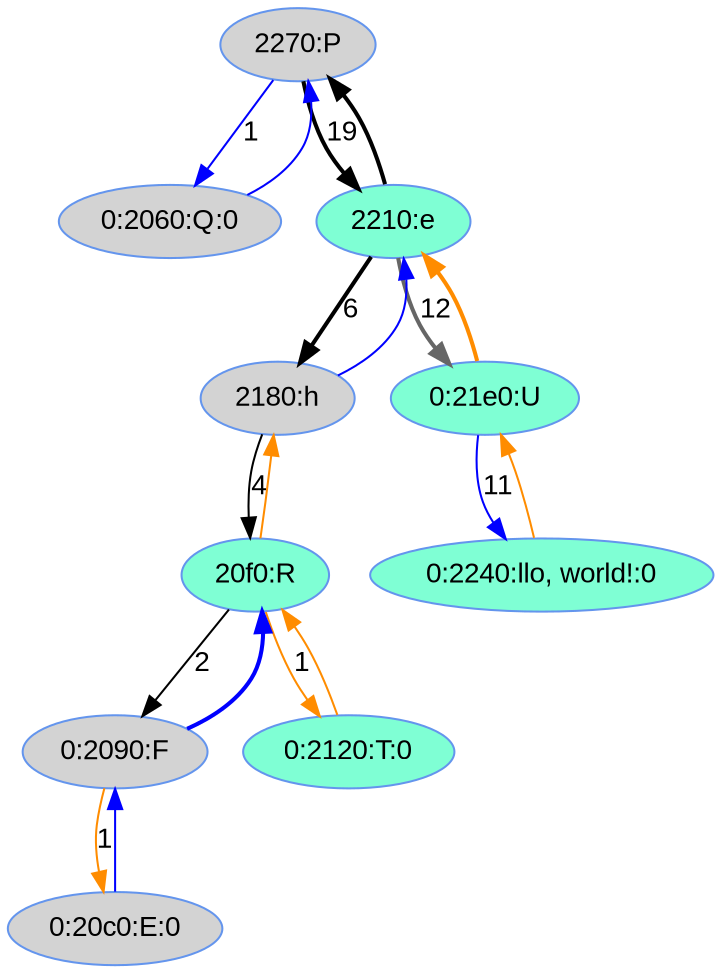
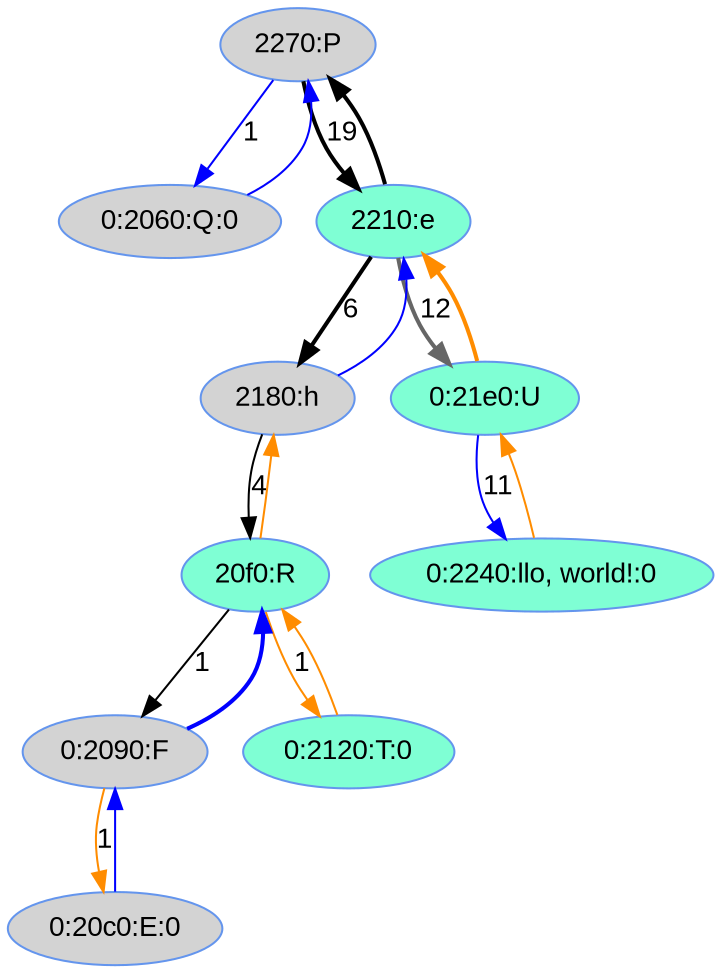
edge "20f0:R" -> "0:2090:F": label "2" -> "1"
